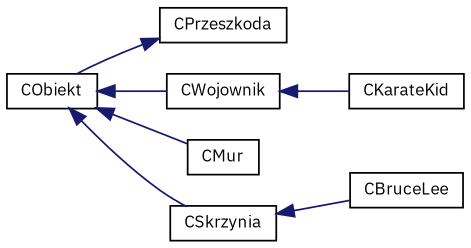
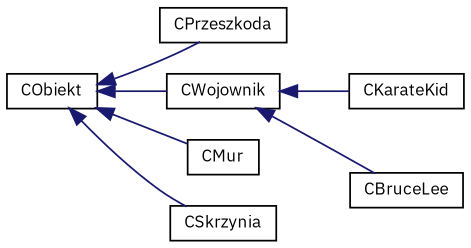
edge "CObiekt" -> "CPrzeszkoda": reversed
edge "CBruceLee" -> "CSkrzynia": now "CBruceLee" -> "CWojownik"
